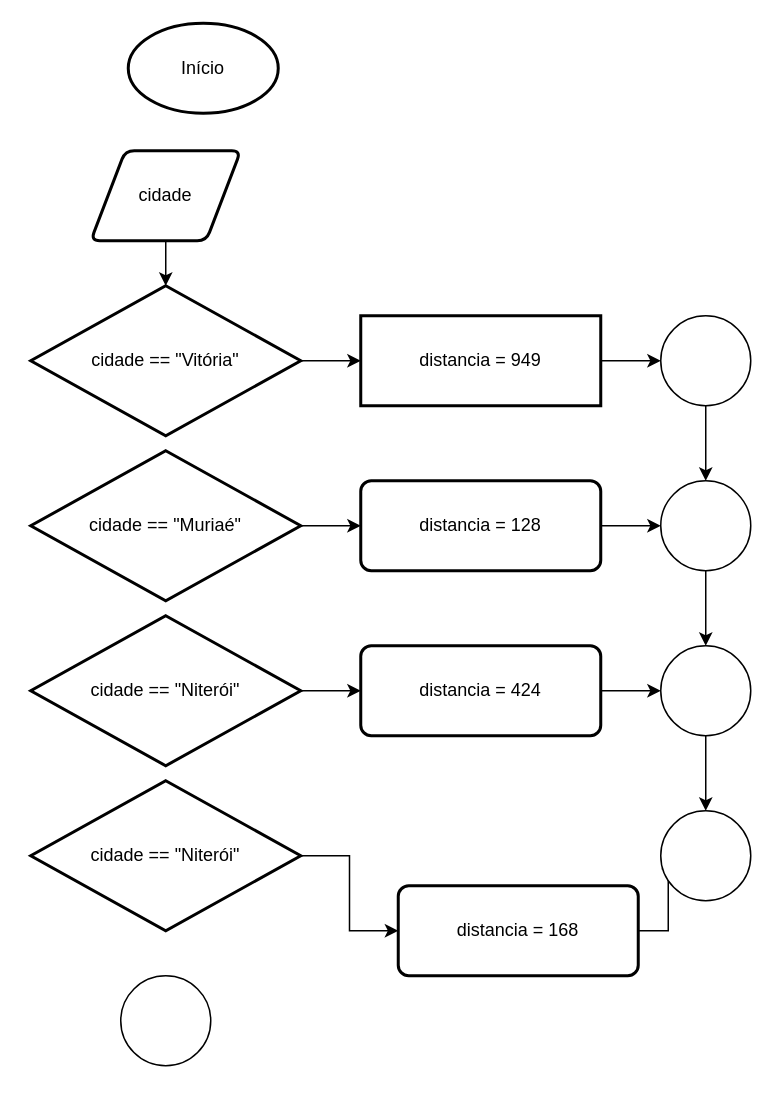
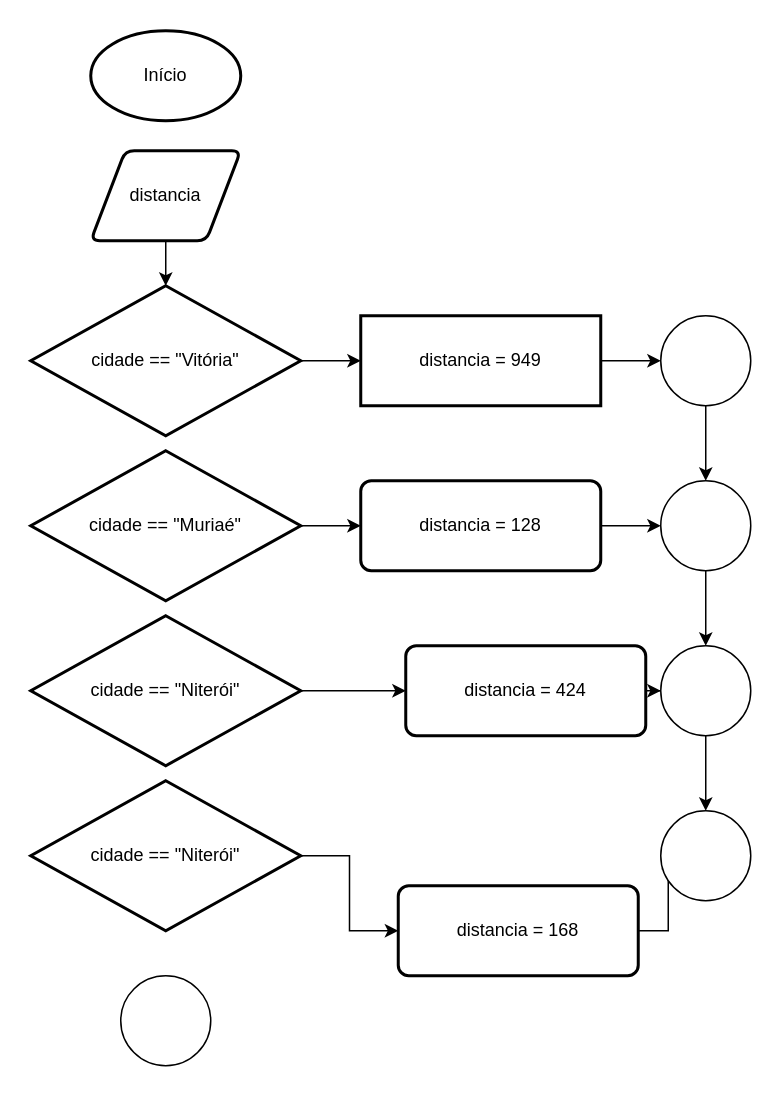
node "Início": moved (203, 68) -> (166, 76)
node "cidade": label "cidade" -> "distancia"
node "distancia = 424": moved (481, 691) -> (526, 691)
